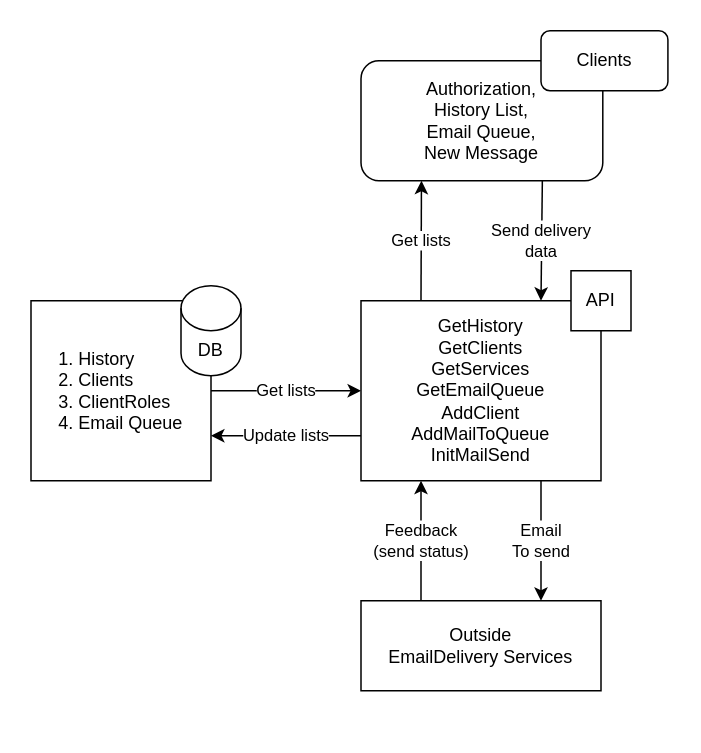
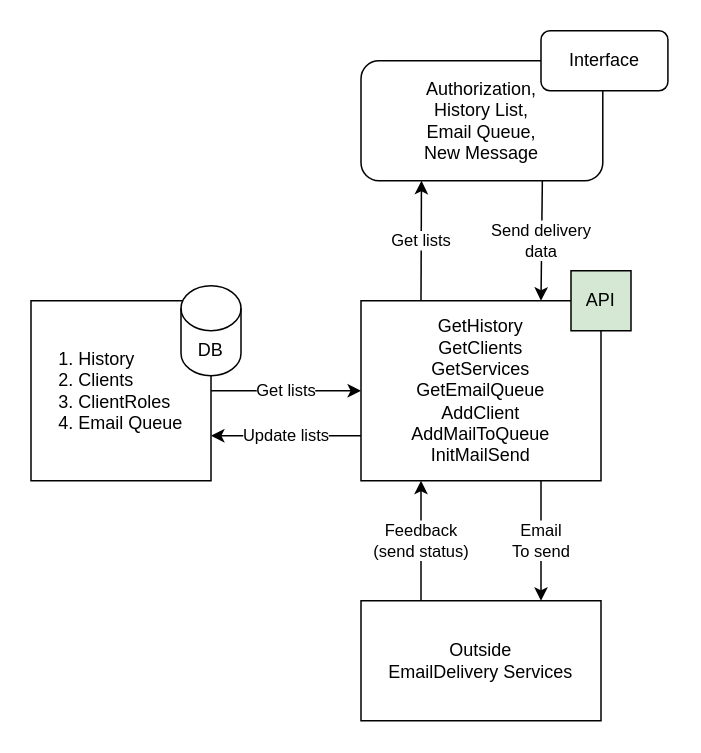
node "Clients": label "Clients" -> "Interface"
node "API": fillcolor #ffffff -> #d5e8d4
node "Outside EmailDelivery Services": size 240x90 -> 240x120
